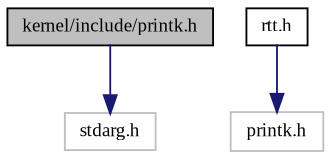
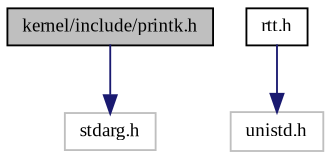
node "printk.h": label "printk.h" -> "unistd.h"
